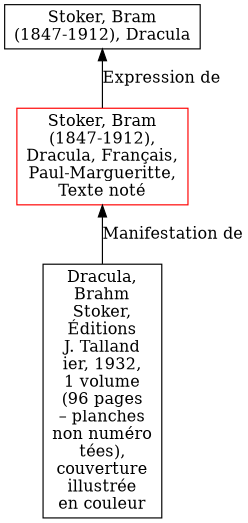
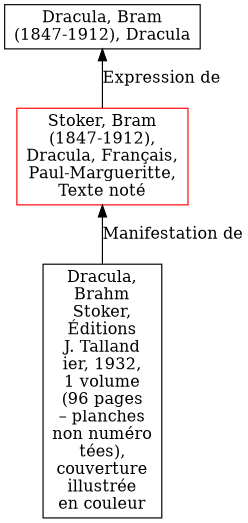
node "Stoker, Bram (1847-1912), Dracula": label "Stoker, Bram (1847-1912), Dracula" -> "Dracula, Bram (1847-1912), Dracula"
